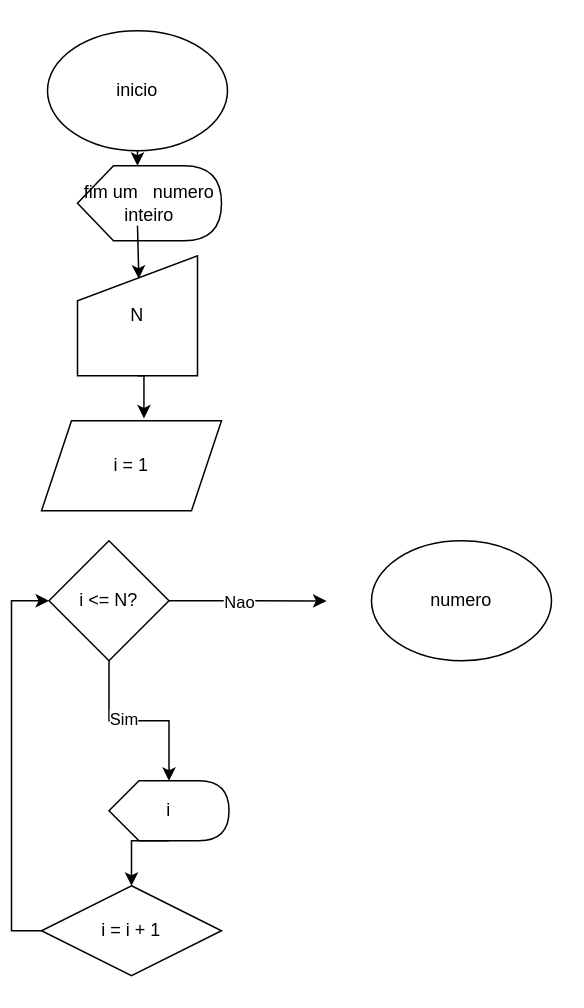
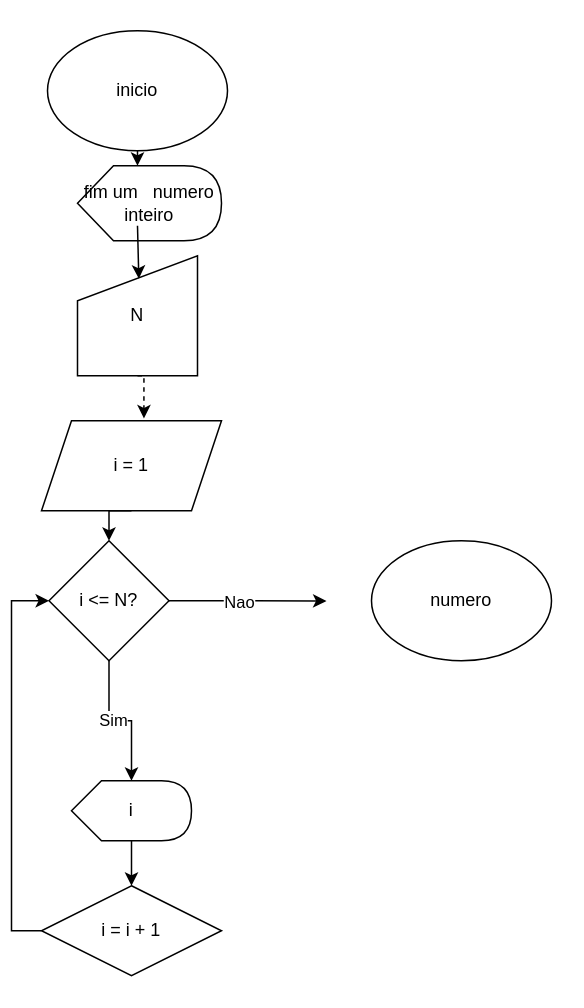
edge "N" -> "i = 1": style solid -> dashed
edge "i = 1" -> "i <= N?": added
node "i": moved (169, 811) -> (131, 811)
